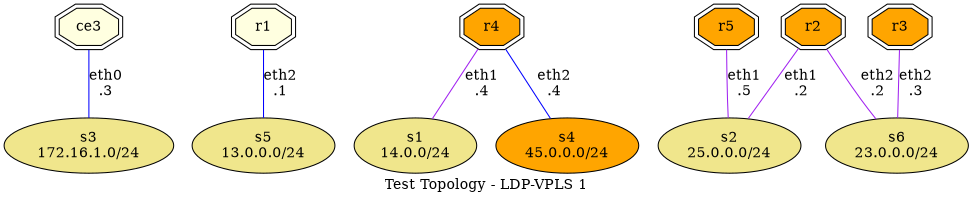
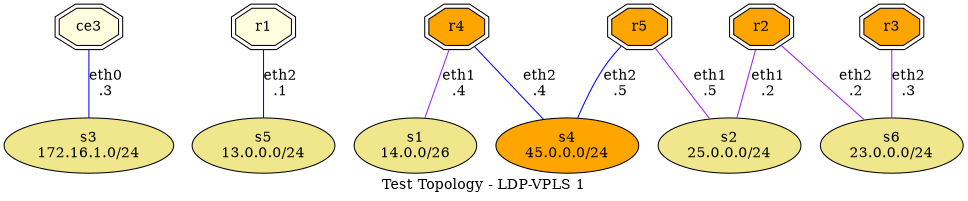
edge "r5" -- "s4 45.0.0.0/24": added, label "eth2 .5"
node "s1 14.0.0/24": label "s1 14.0.0/24" -> "s1 14.0.0/26"
